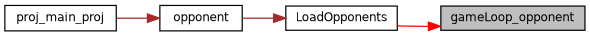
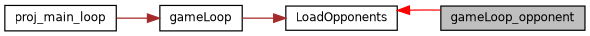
node "proj_main_proj": label "proj_main_proj" -> "proj_main_loop"
node "opponent": label "opponent" -> "gameLoop"
edge "LoadOpponents" -> "gameLoop_opponent": reversed
